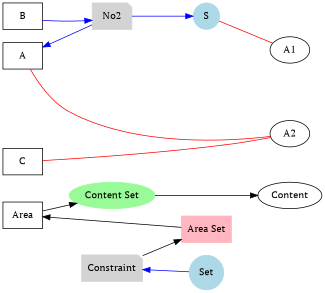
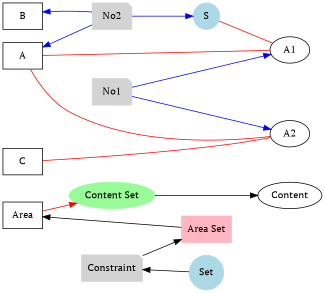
edge "B" -> "No2": reversed
edge "A1" -- "A": added
node "No1": added
edge "Area" -> "Content Set": color black -> red
edge "Set" -> "Constraint": color blue -> black
